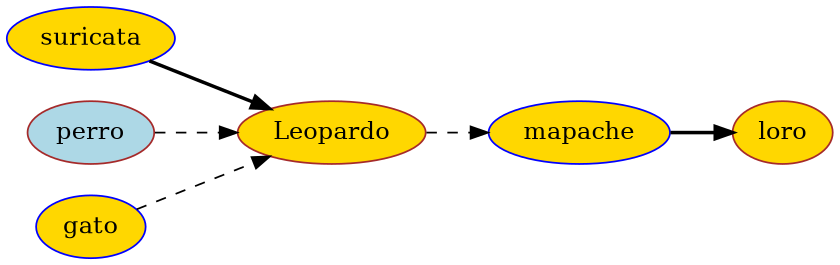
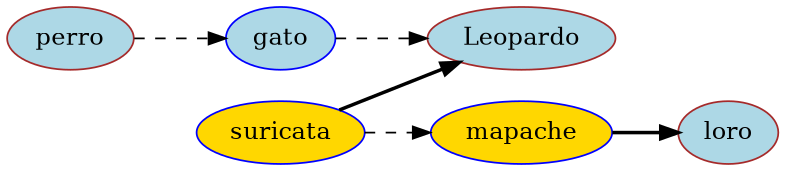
edge "perro" -> "Leopardo": now "perro" -> "gato"
node "Leopardo": fillcolor gold -> lightblue
edge "Leopardo" -> "mapache": now "suricata" -> "mapache"
node "loro": fillcolor gold -> lightblue
node "gato": fillcolor gold -> lightblue
